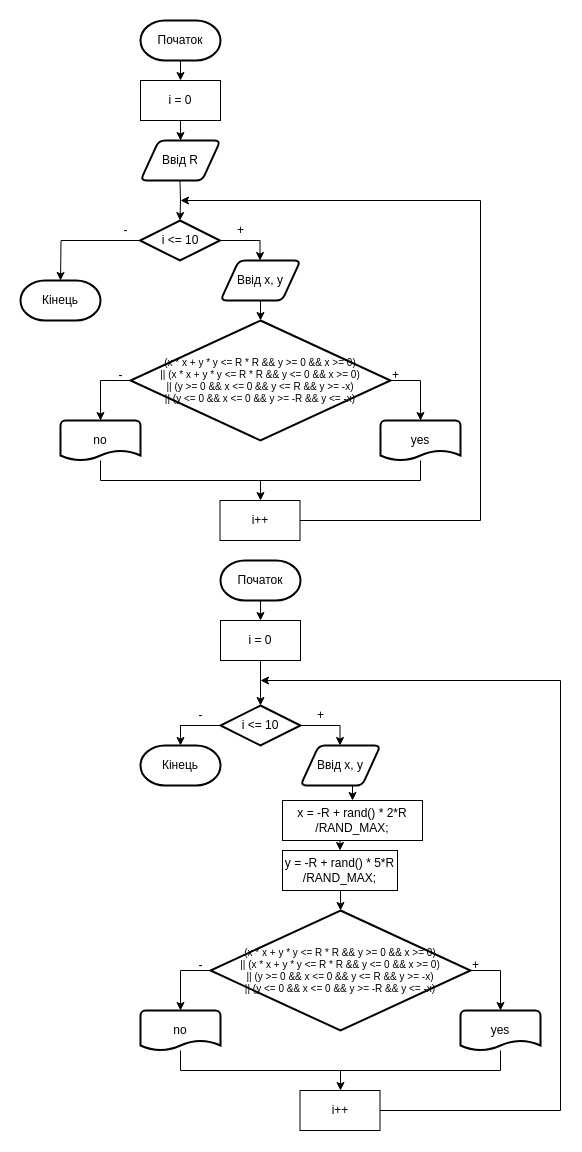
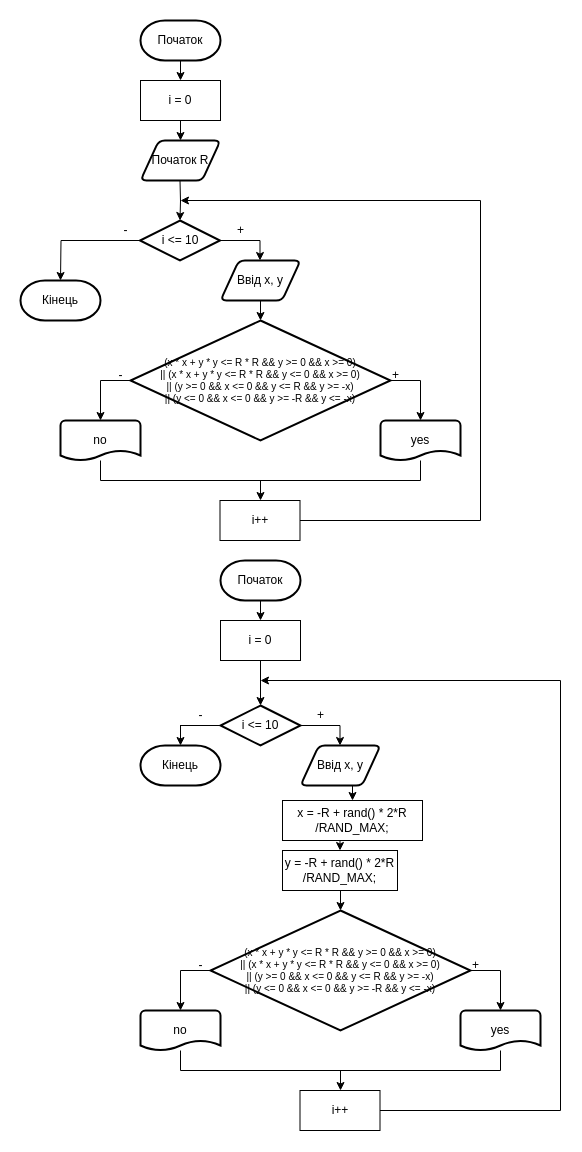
node "Ввід R": label "Ввід R" -> "Початок R"
node "y = -R + rand() * 5*R /RAND_MAX;": label "y = -R + rand() * 5*R /RAND_MAX;" -> "y = -R + rand() * 2*R /RAND_MAX;"
